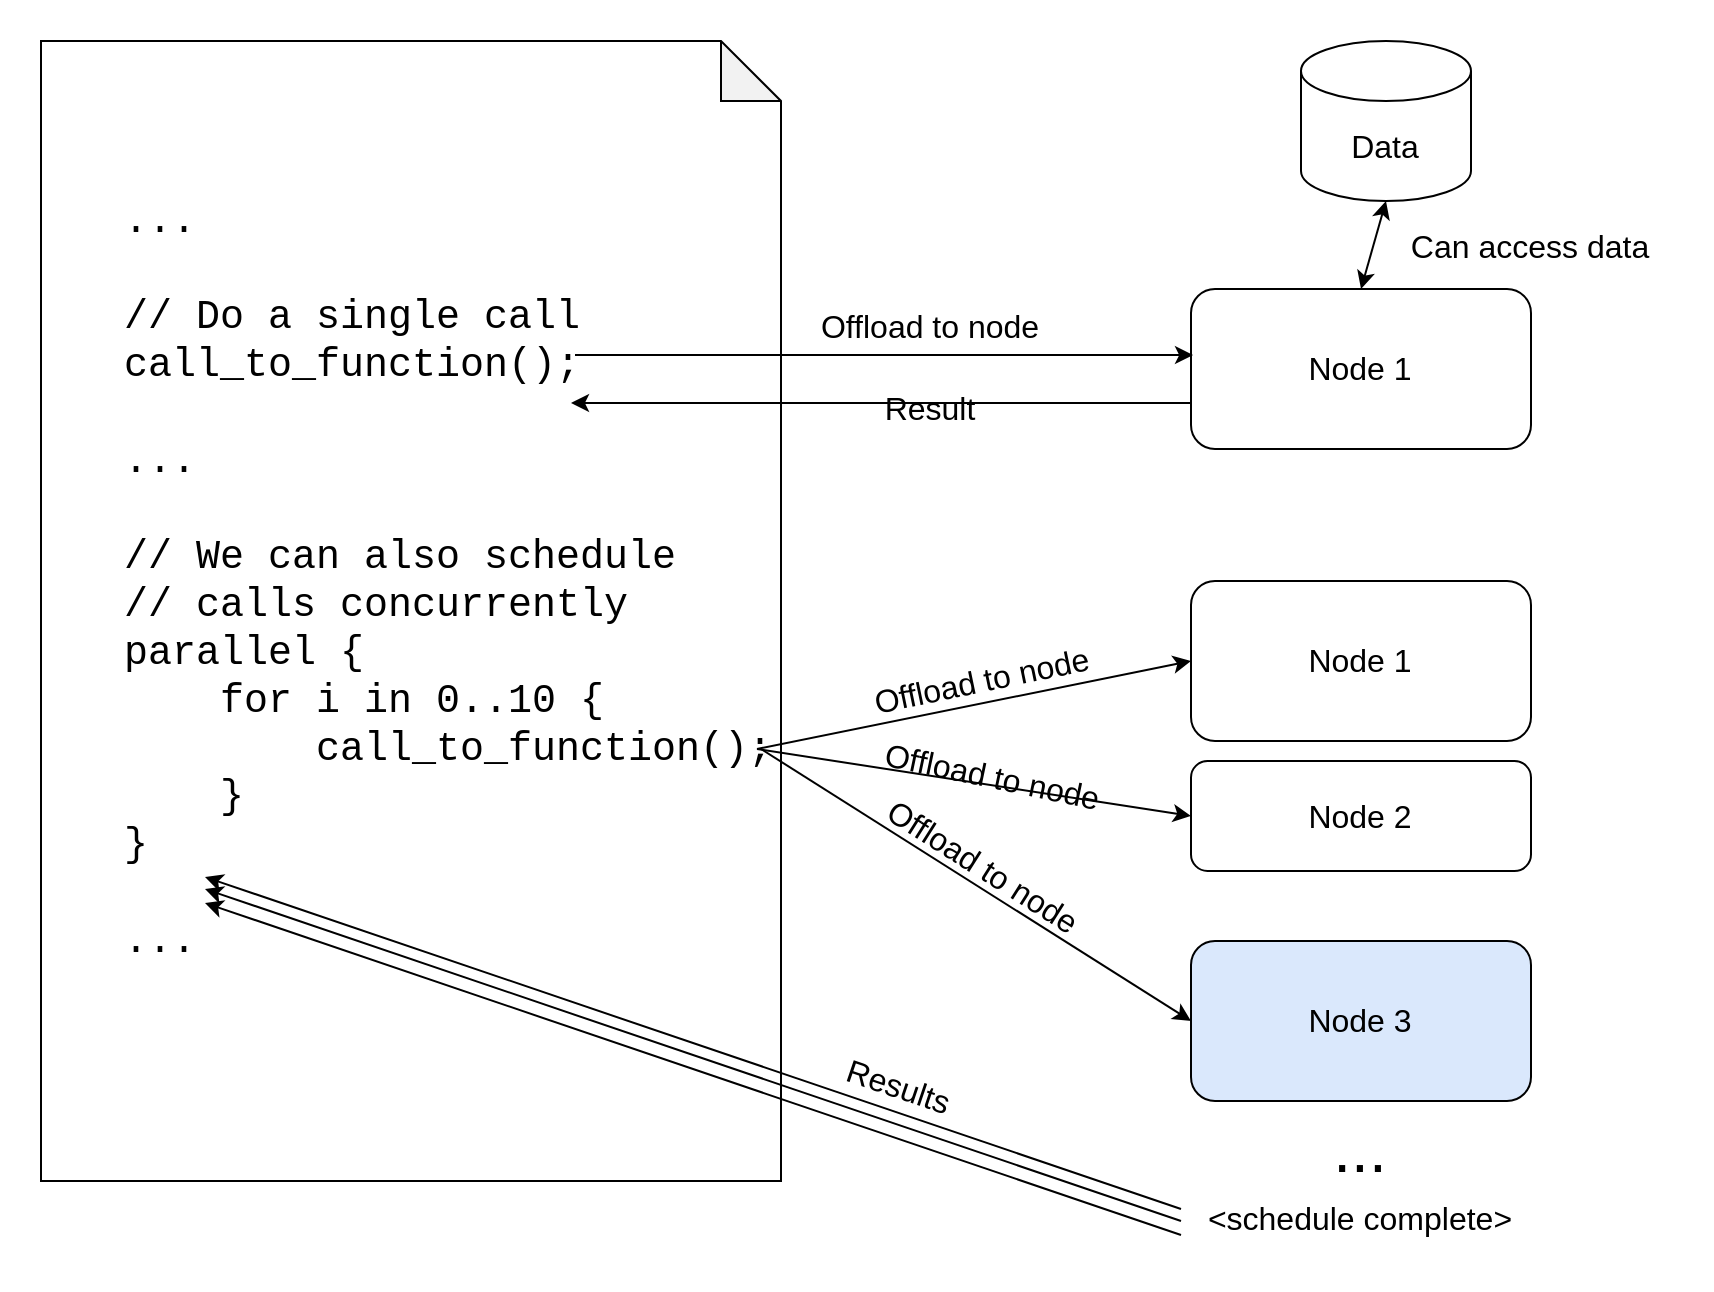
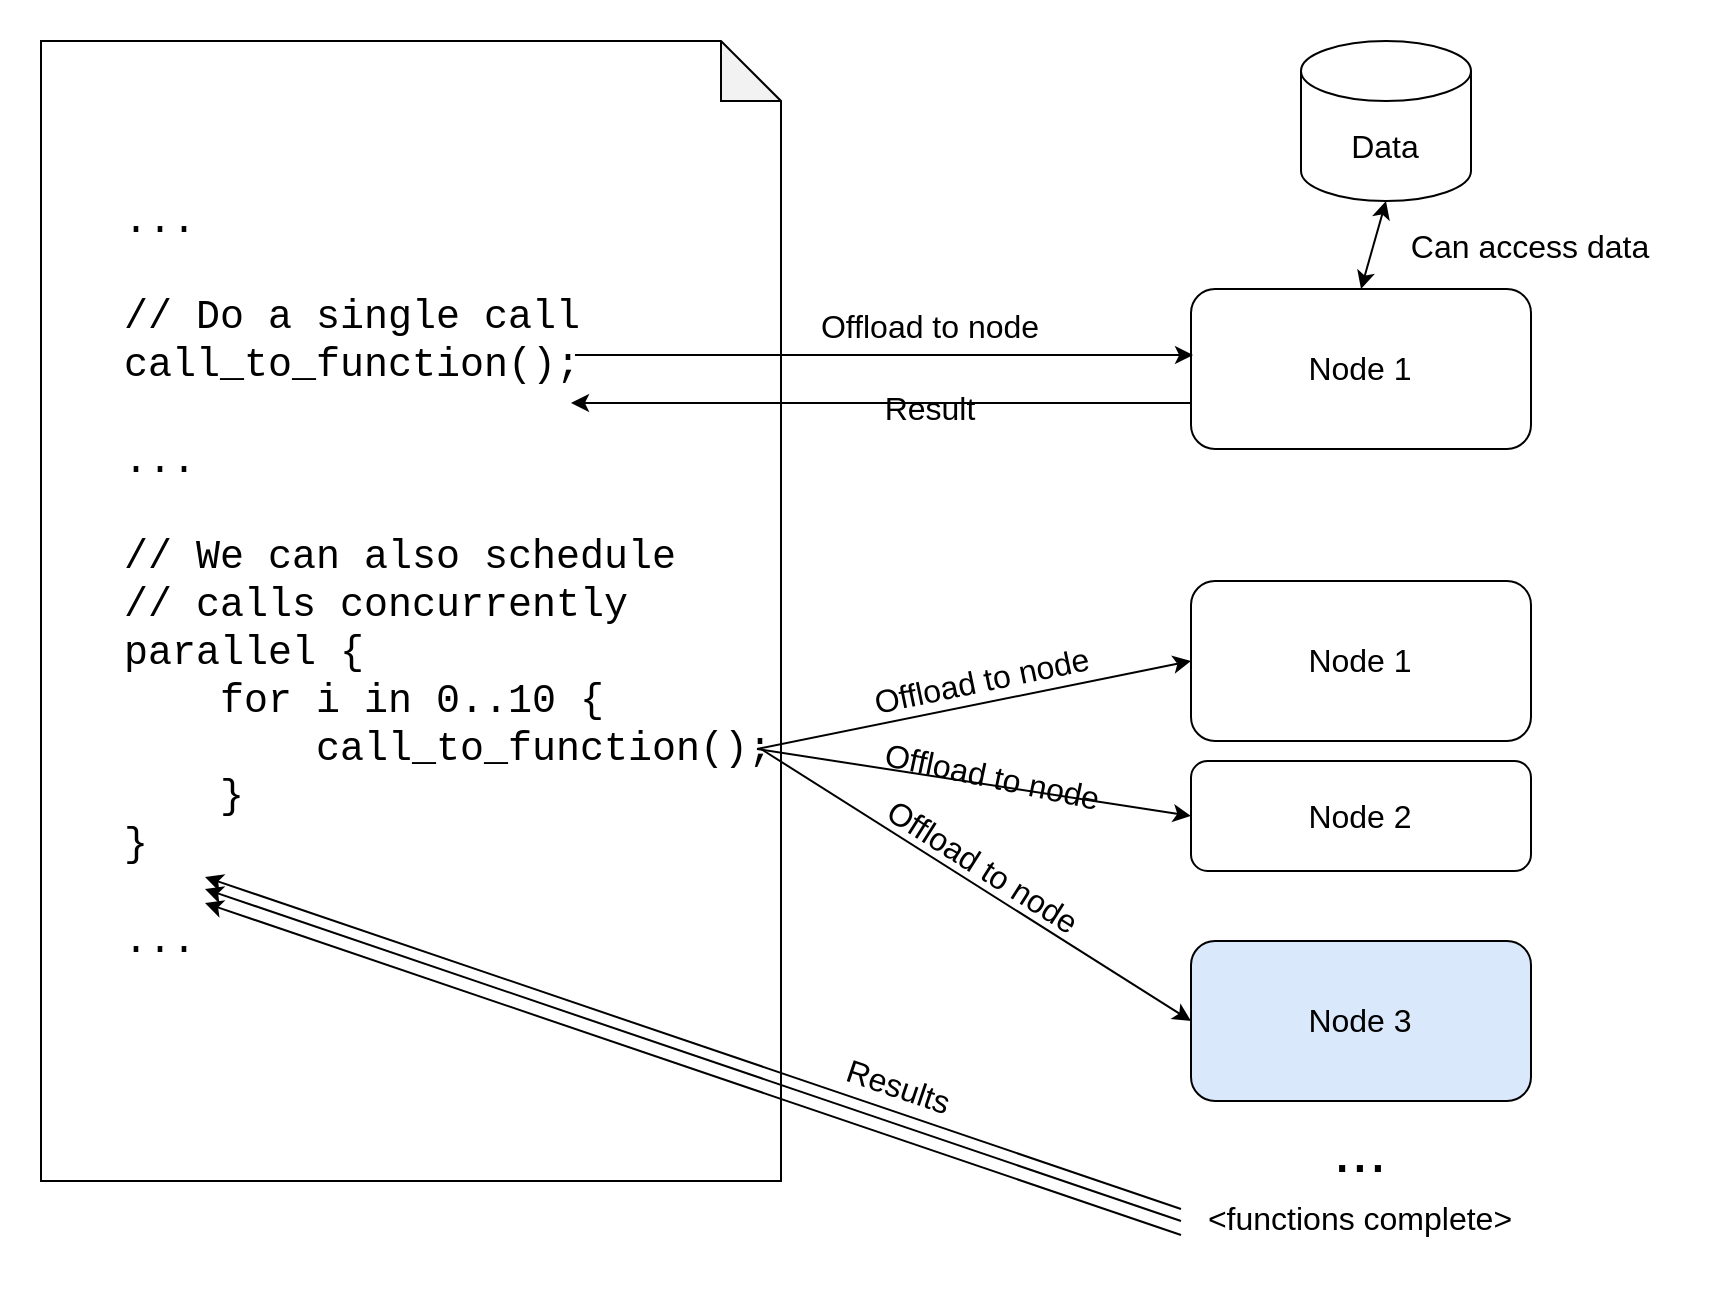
node "<schedule complete>": label "<schedule complete>" -> "<functions complete>"
